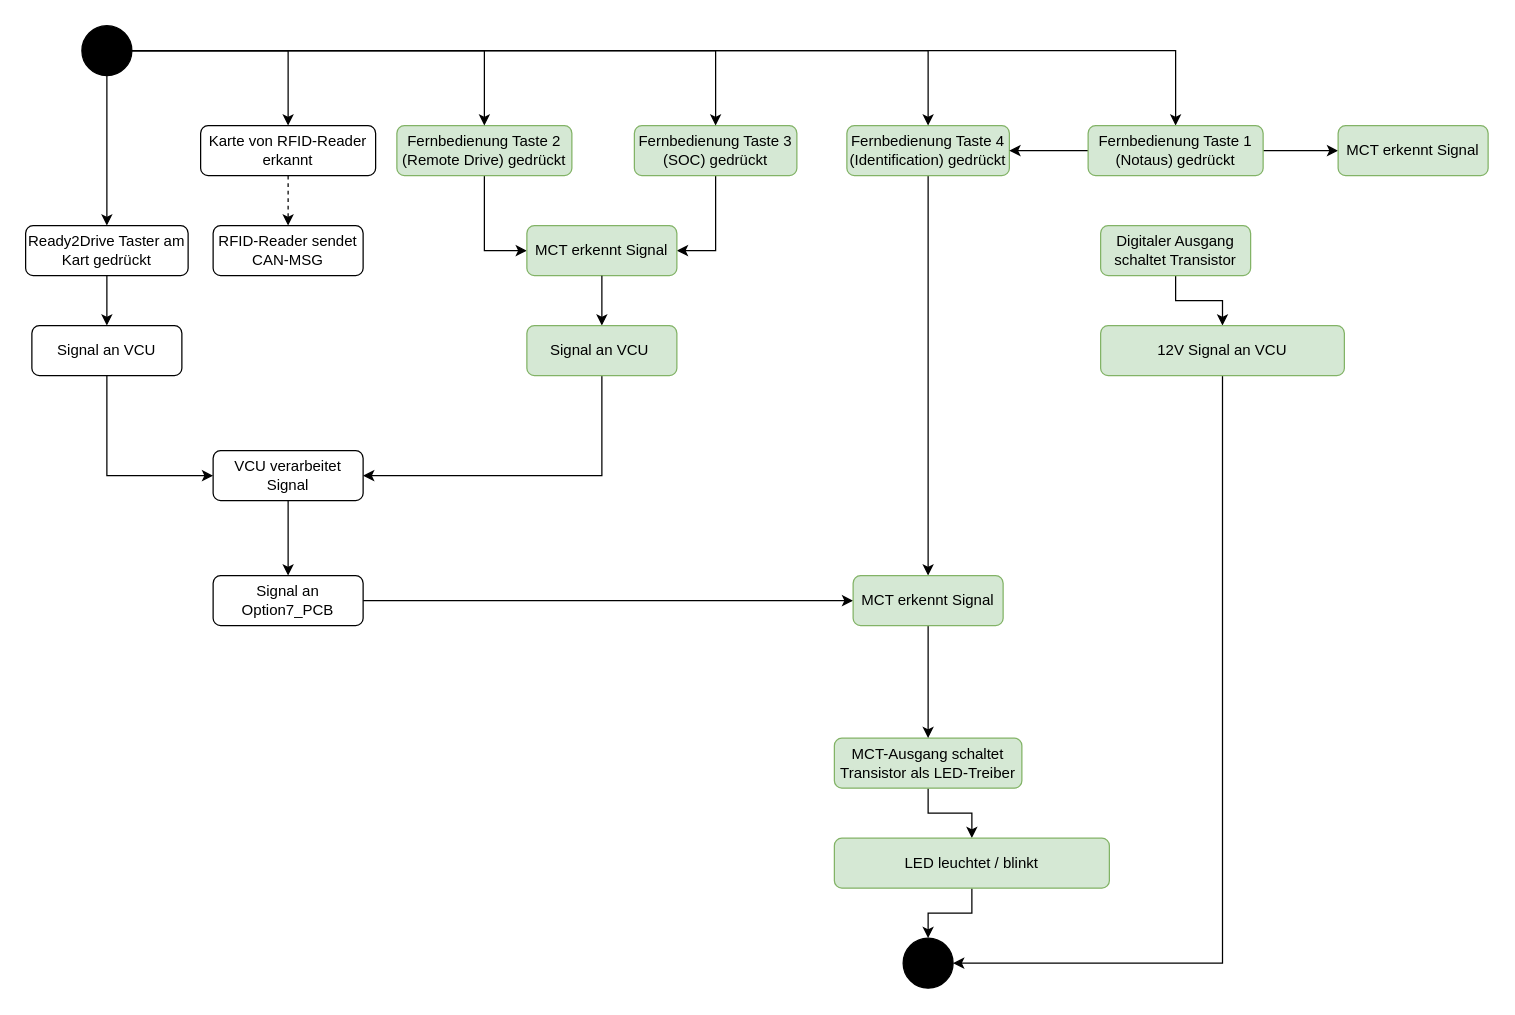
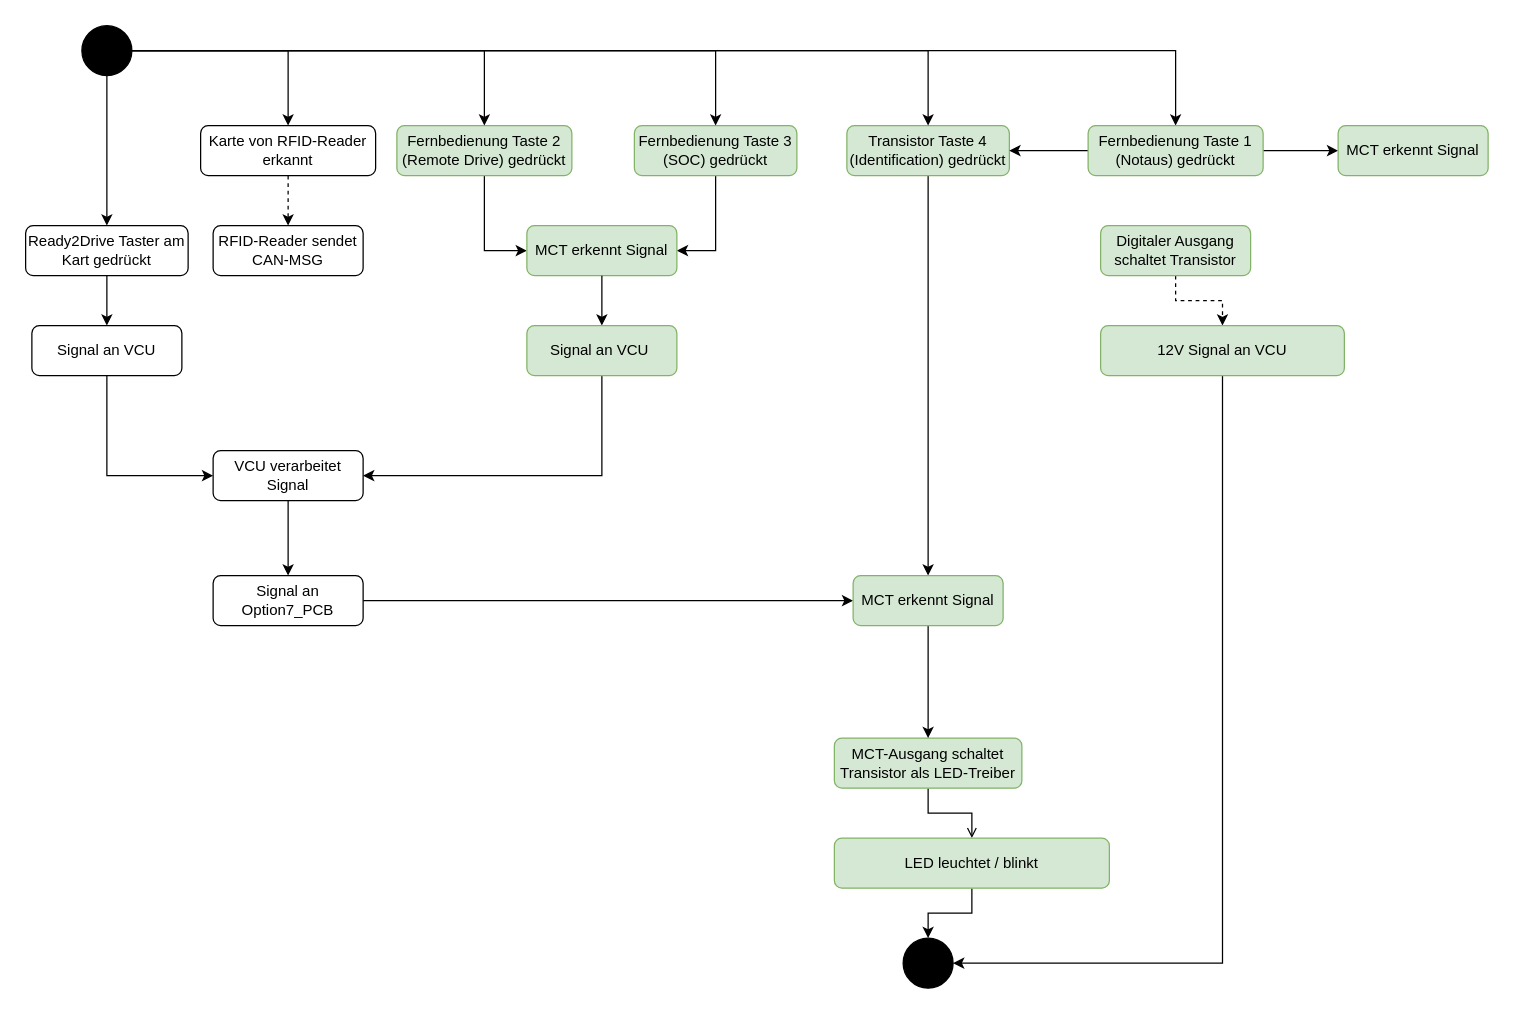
node "Fernbedienung Taste 4 (Identification) gedrückt": label "Fernbedienung Taste 4 (Identification) gedrückt" -> "Transistor Taste 4 (Identification) gedrückt"
edge "Digitaler Ausgang schaltet Transistor" -> "12V Signal an VCU": style solid -> dashed
edge "MCT-Ausgang schaltet Transistor als LED-Treiber" -> "LED leuchtet / blinkt": arrowhead classic -> open
